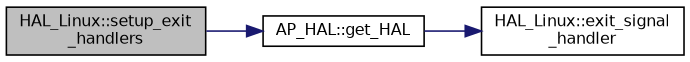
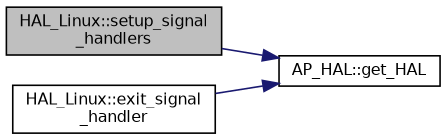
node "HAL_Linux::setup_exit _handlers": label "HAL_Linux::setup_exit _handlers" -> "HAL_Linux::setup_signal _handlers"
edge "AP_HAL::get_HAL" -> "HAL_Linux::exit_signal _handler": reversed
